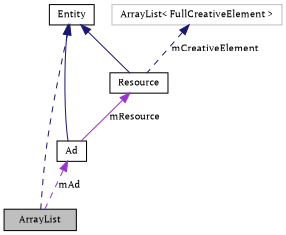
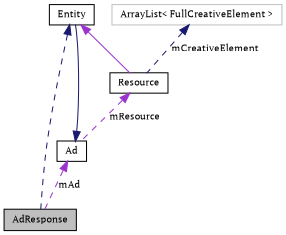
edge "Resource" -> "Entity": color midnightblue -> darkorchid3
edge "Ad" -> "Entity": reversed
edge "Ad" -> "Resource": style solid -> dashed
node "ArrayList": label "ArrayList" -> "AdResponse"
